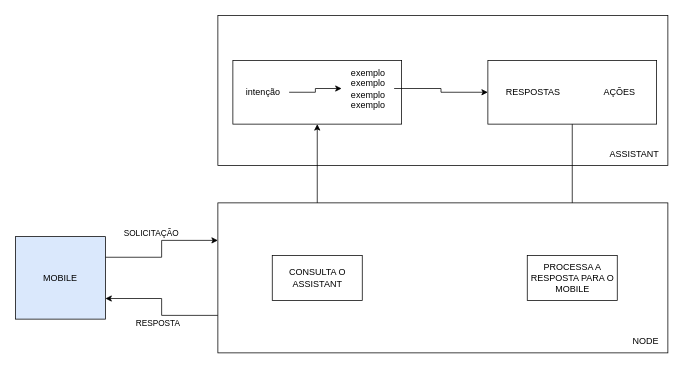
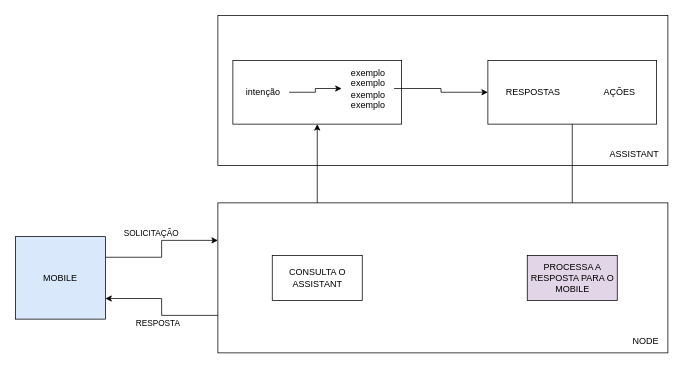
node "PROCESSA A RESPOSTA PARA O MOBILE": fillcolor #ffffff -> #e1d5e7
